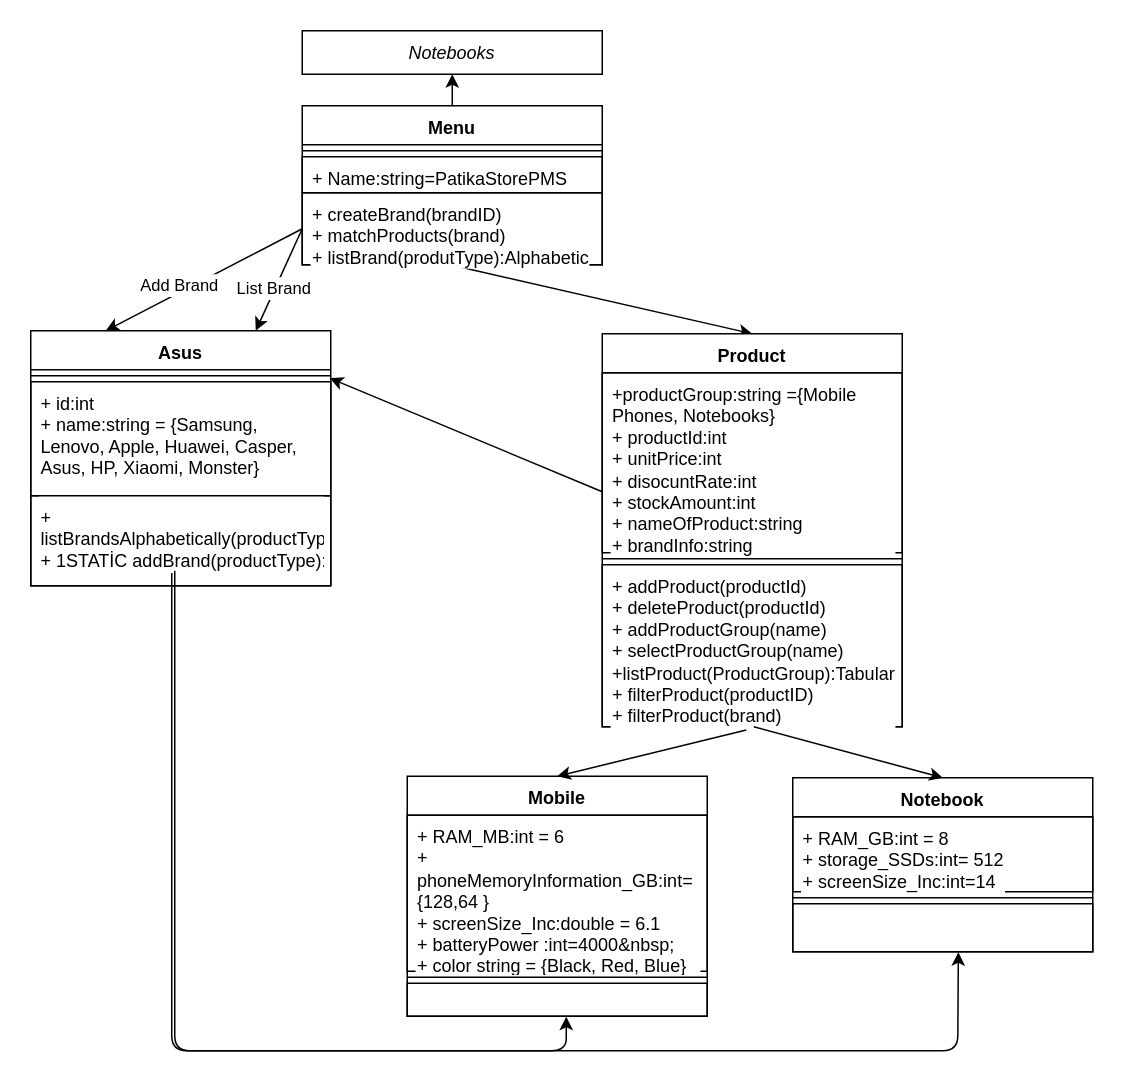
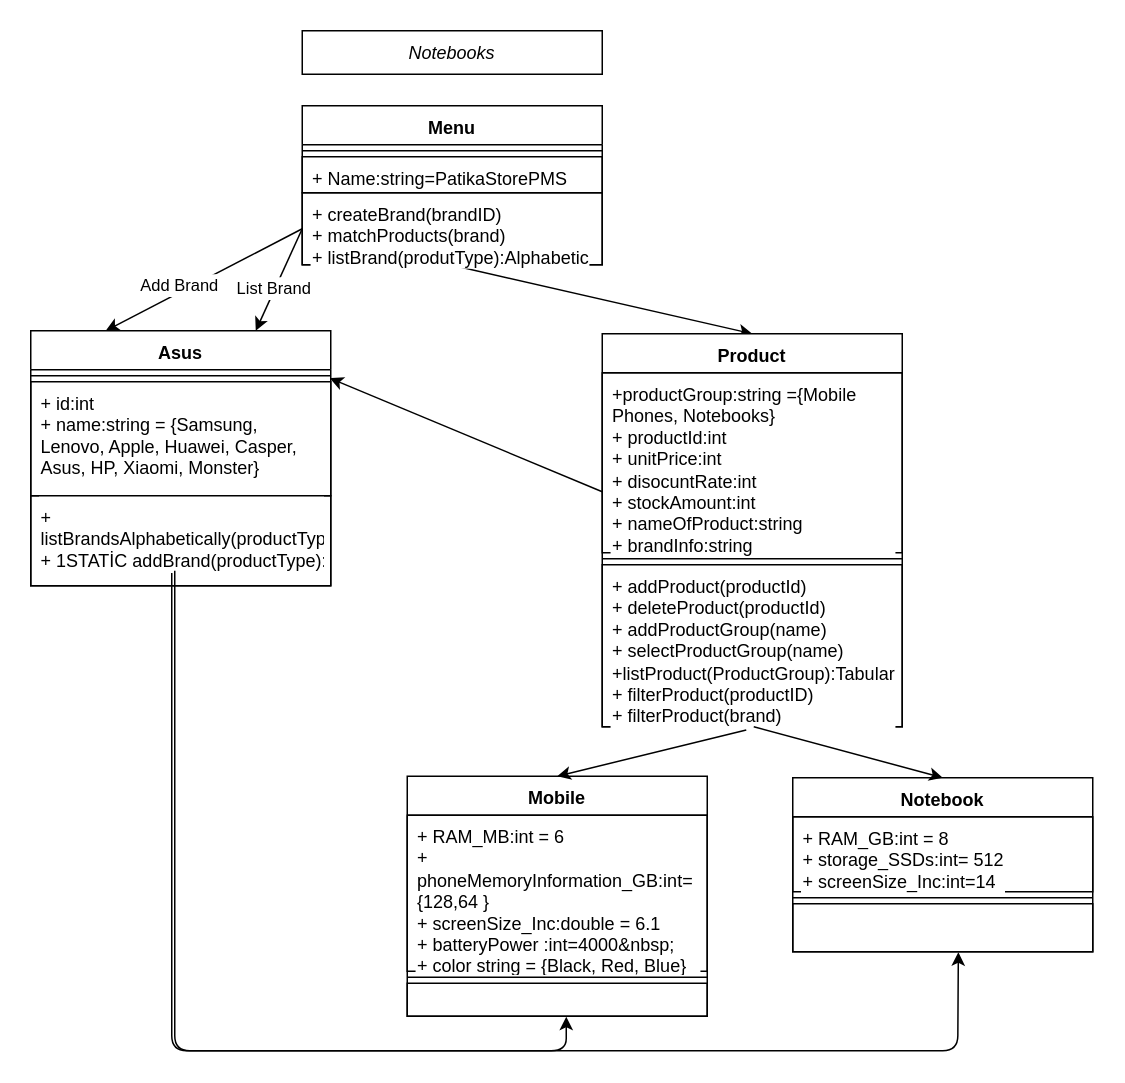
edge "Menu" -> "Notebooks": removed
